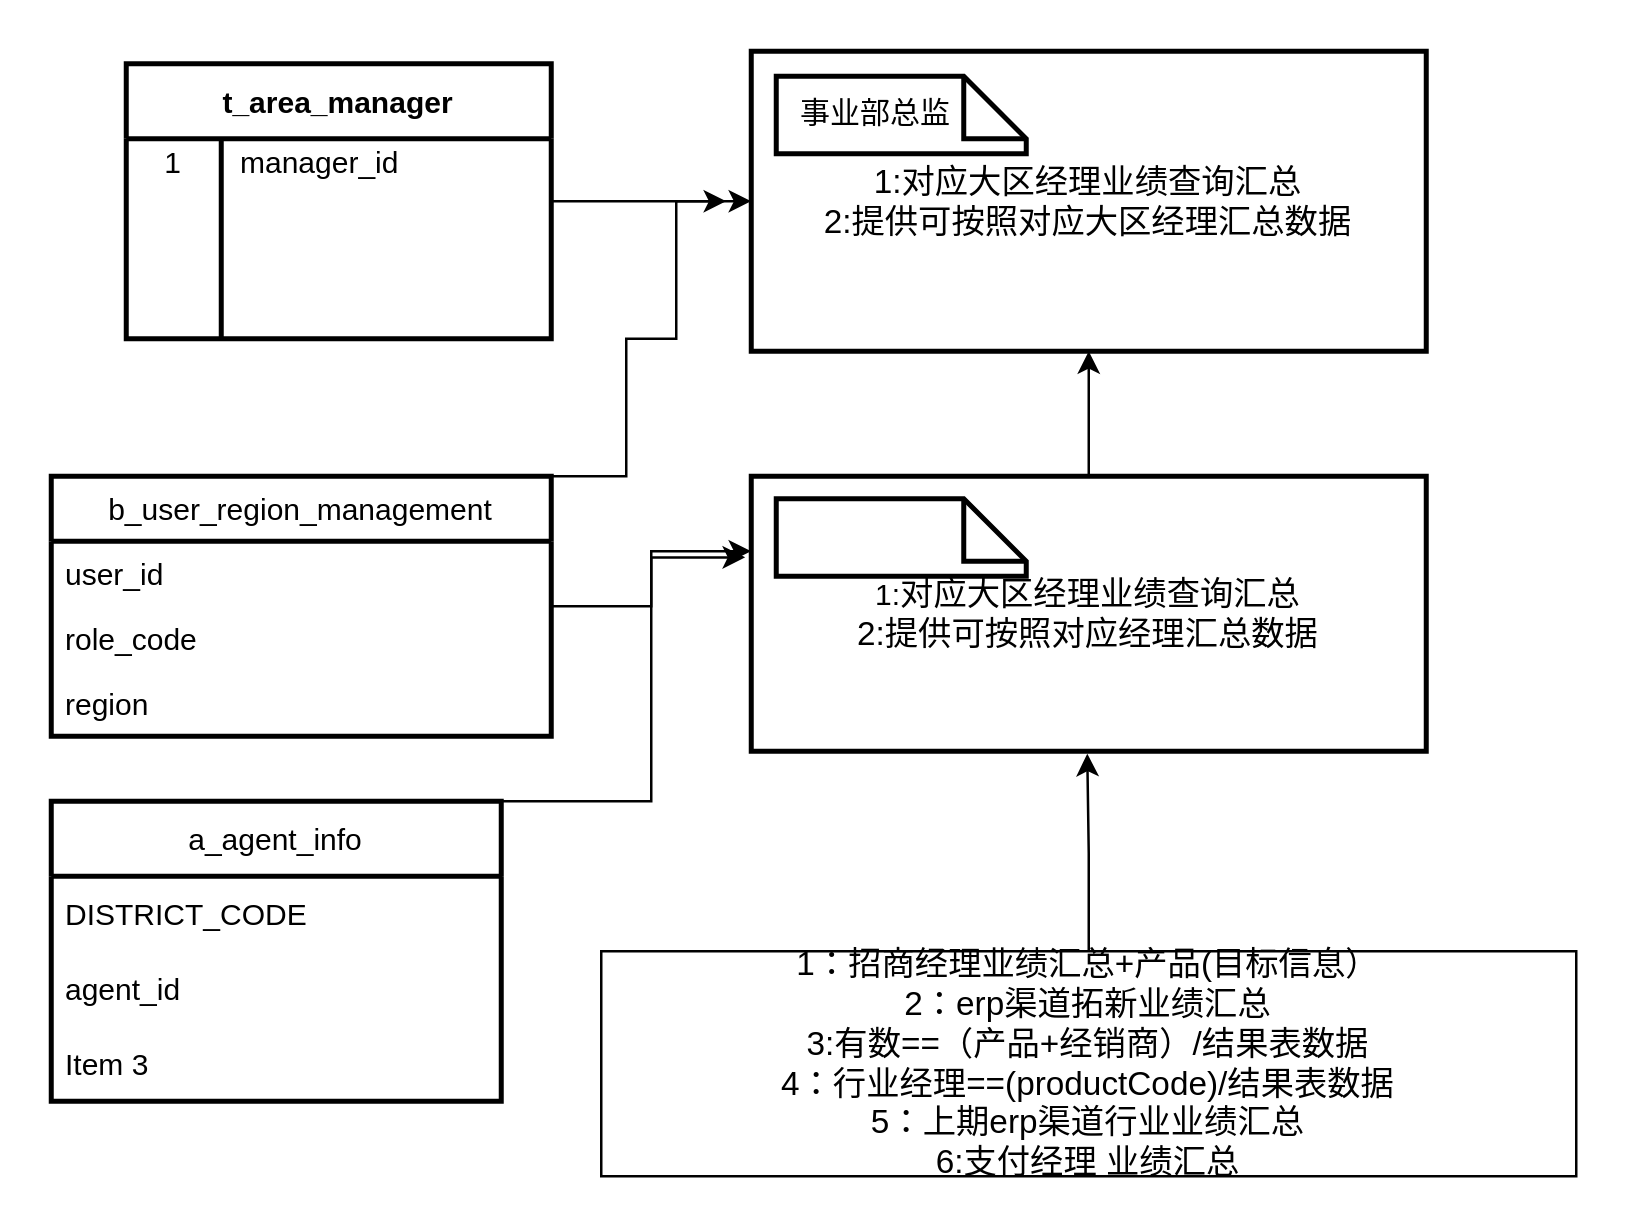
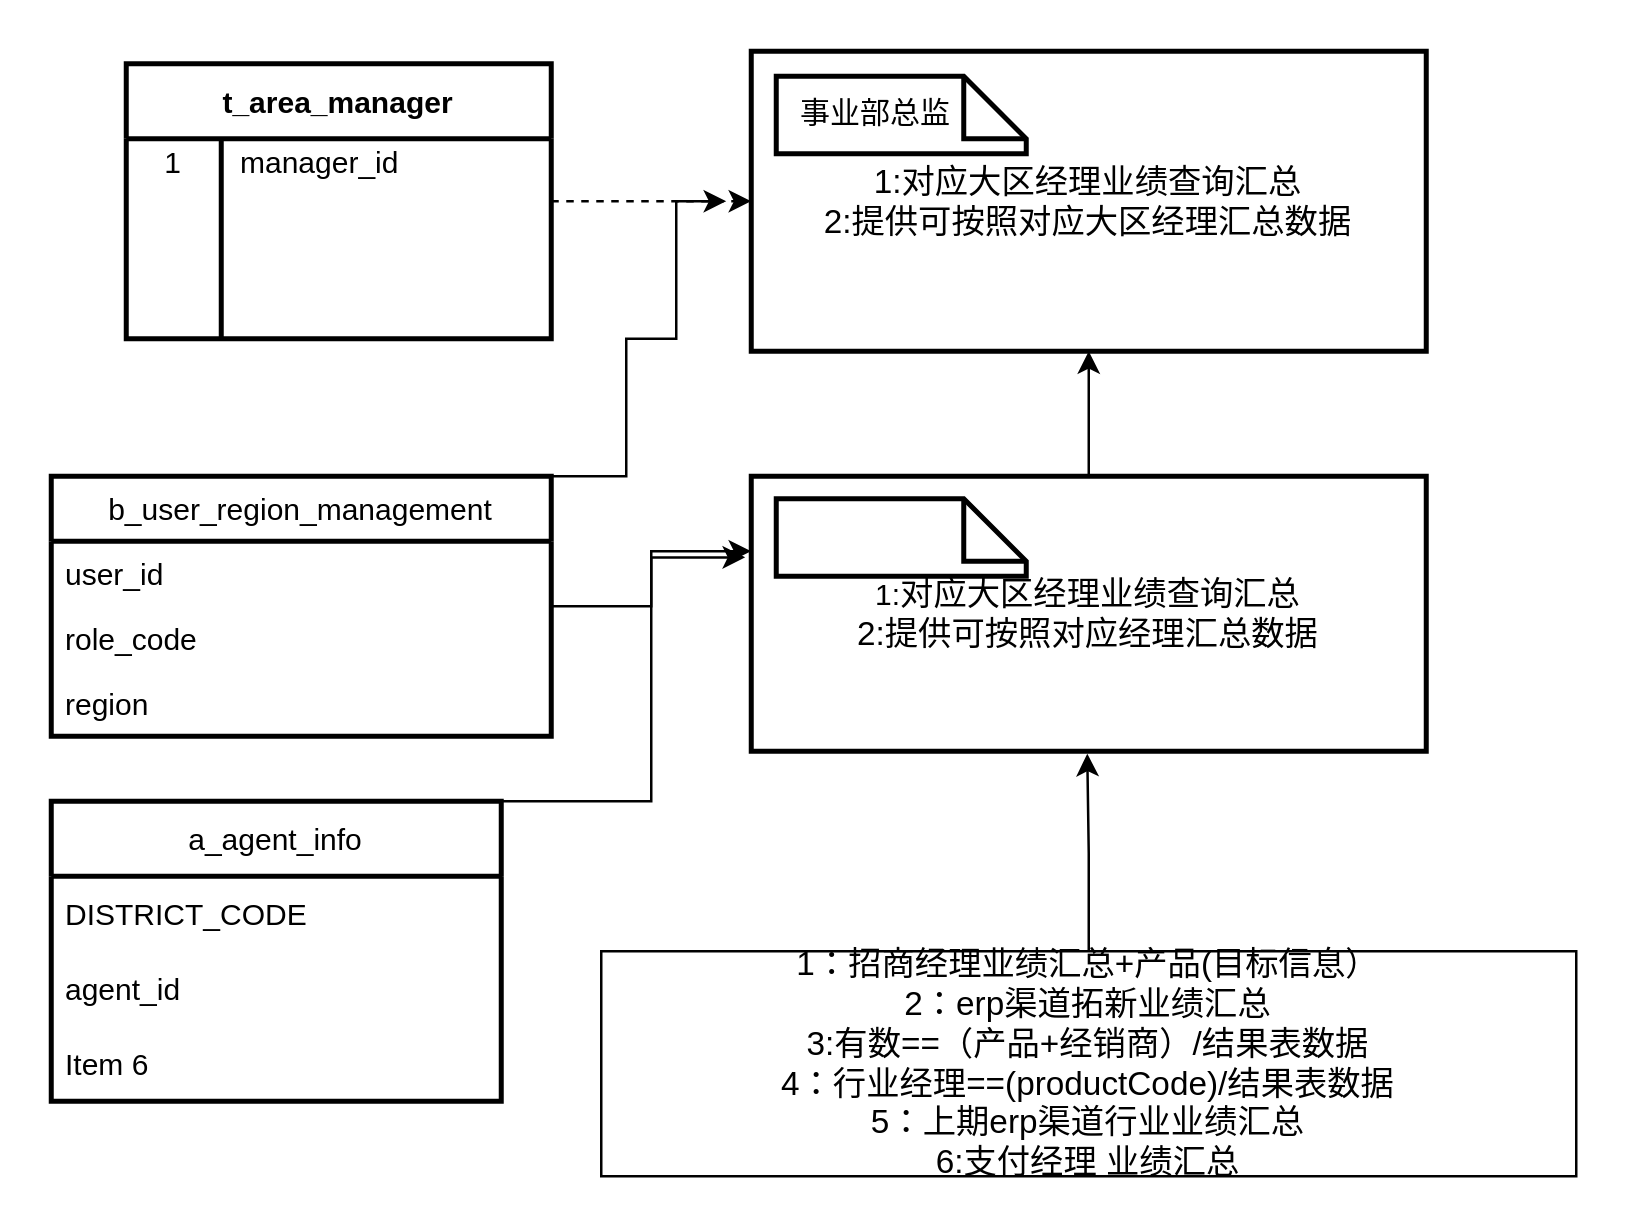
edge "t_area_manager" -> "1:对应大区经理业绩查询汇总 2:提供可按照对应大区经理汇总数据": style solid -> dashed
node "Item 3": label "Item 3" -> "Item 6"
